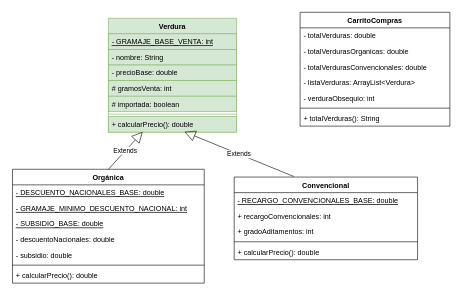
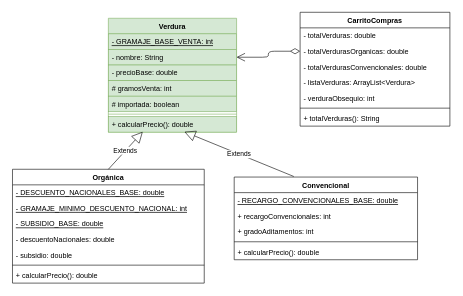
edge "- totalVerdurasOrganicas: double" -- "- nombre: String": added
